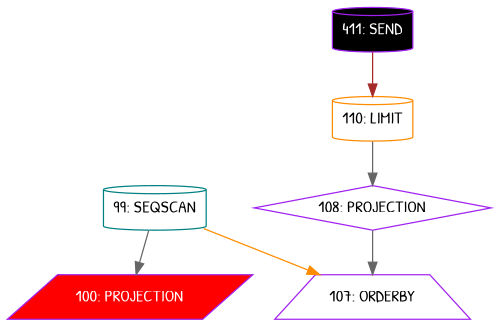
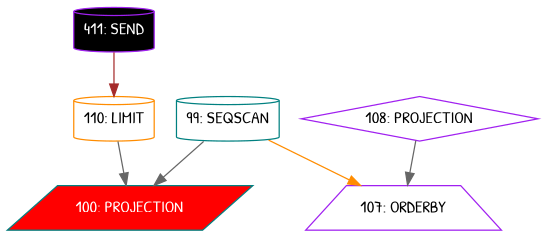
edge "110: LIMIT" -> "108: PROJECTION": now "110: LIMIT" -> "100: PROJECTION"
node "100: PROJECTION": color purple -> teal
